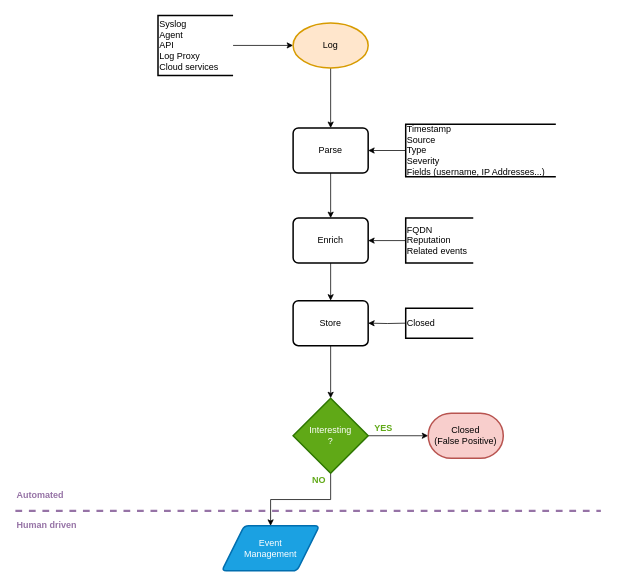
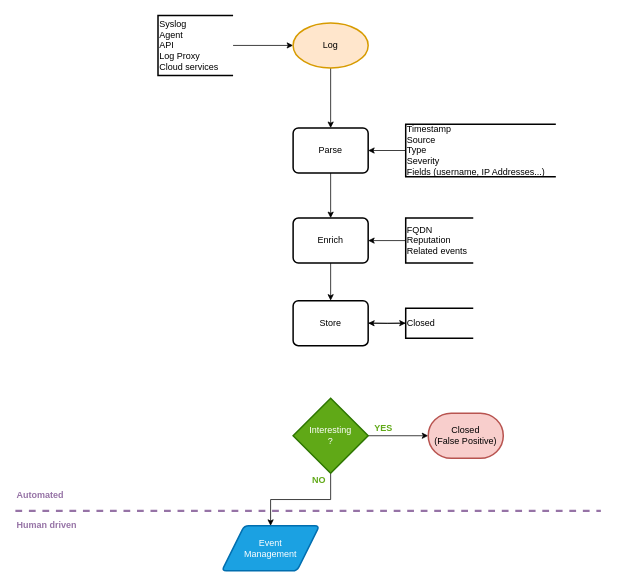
edge "Store" -> "Interesting ?": now "Store" -> "Closed"
